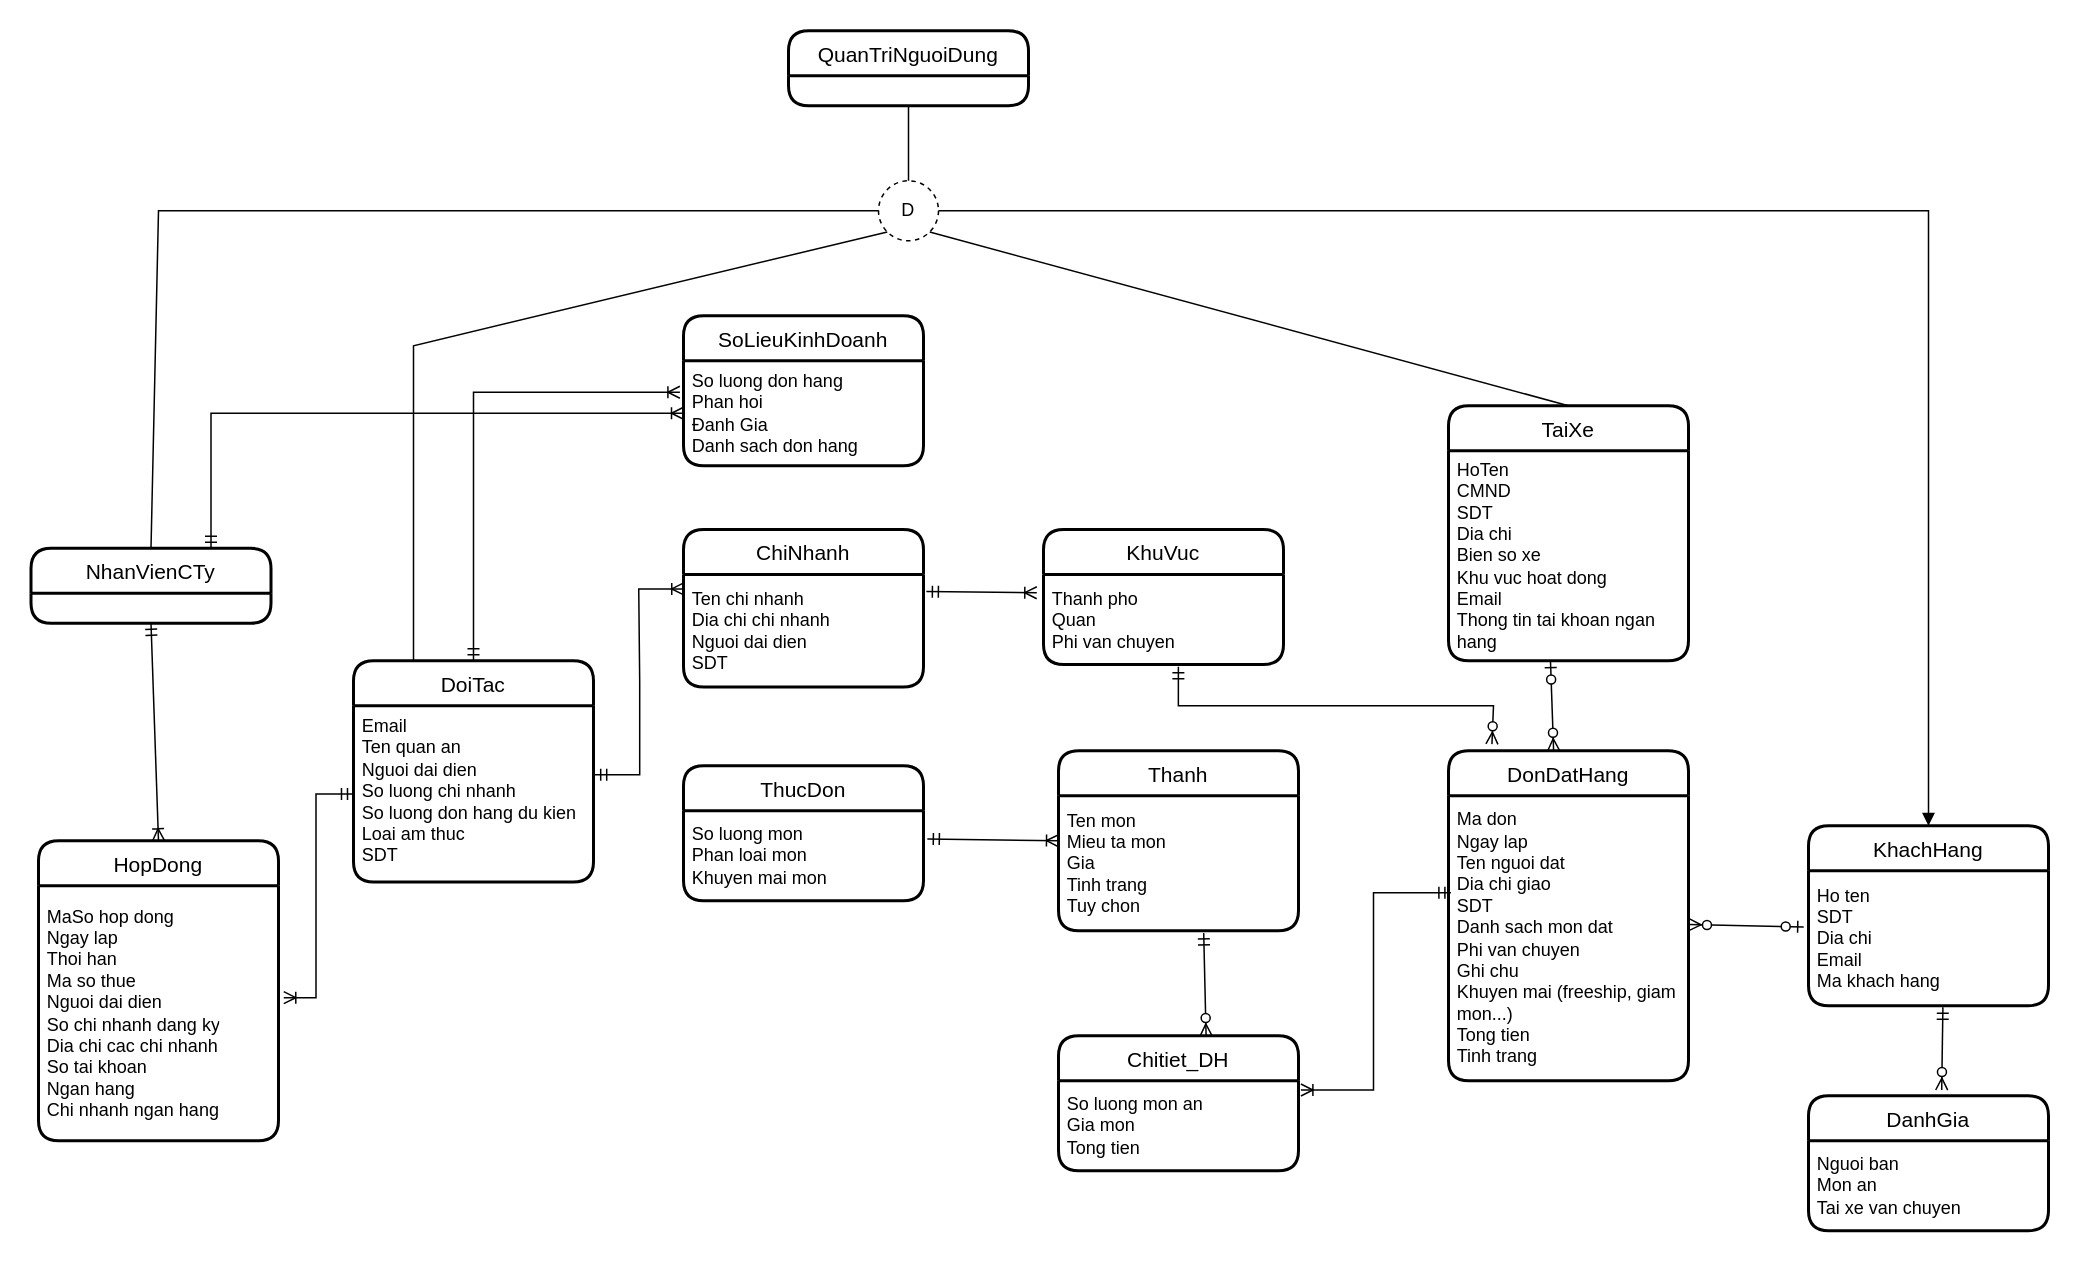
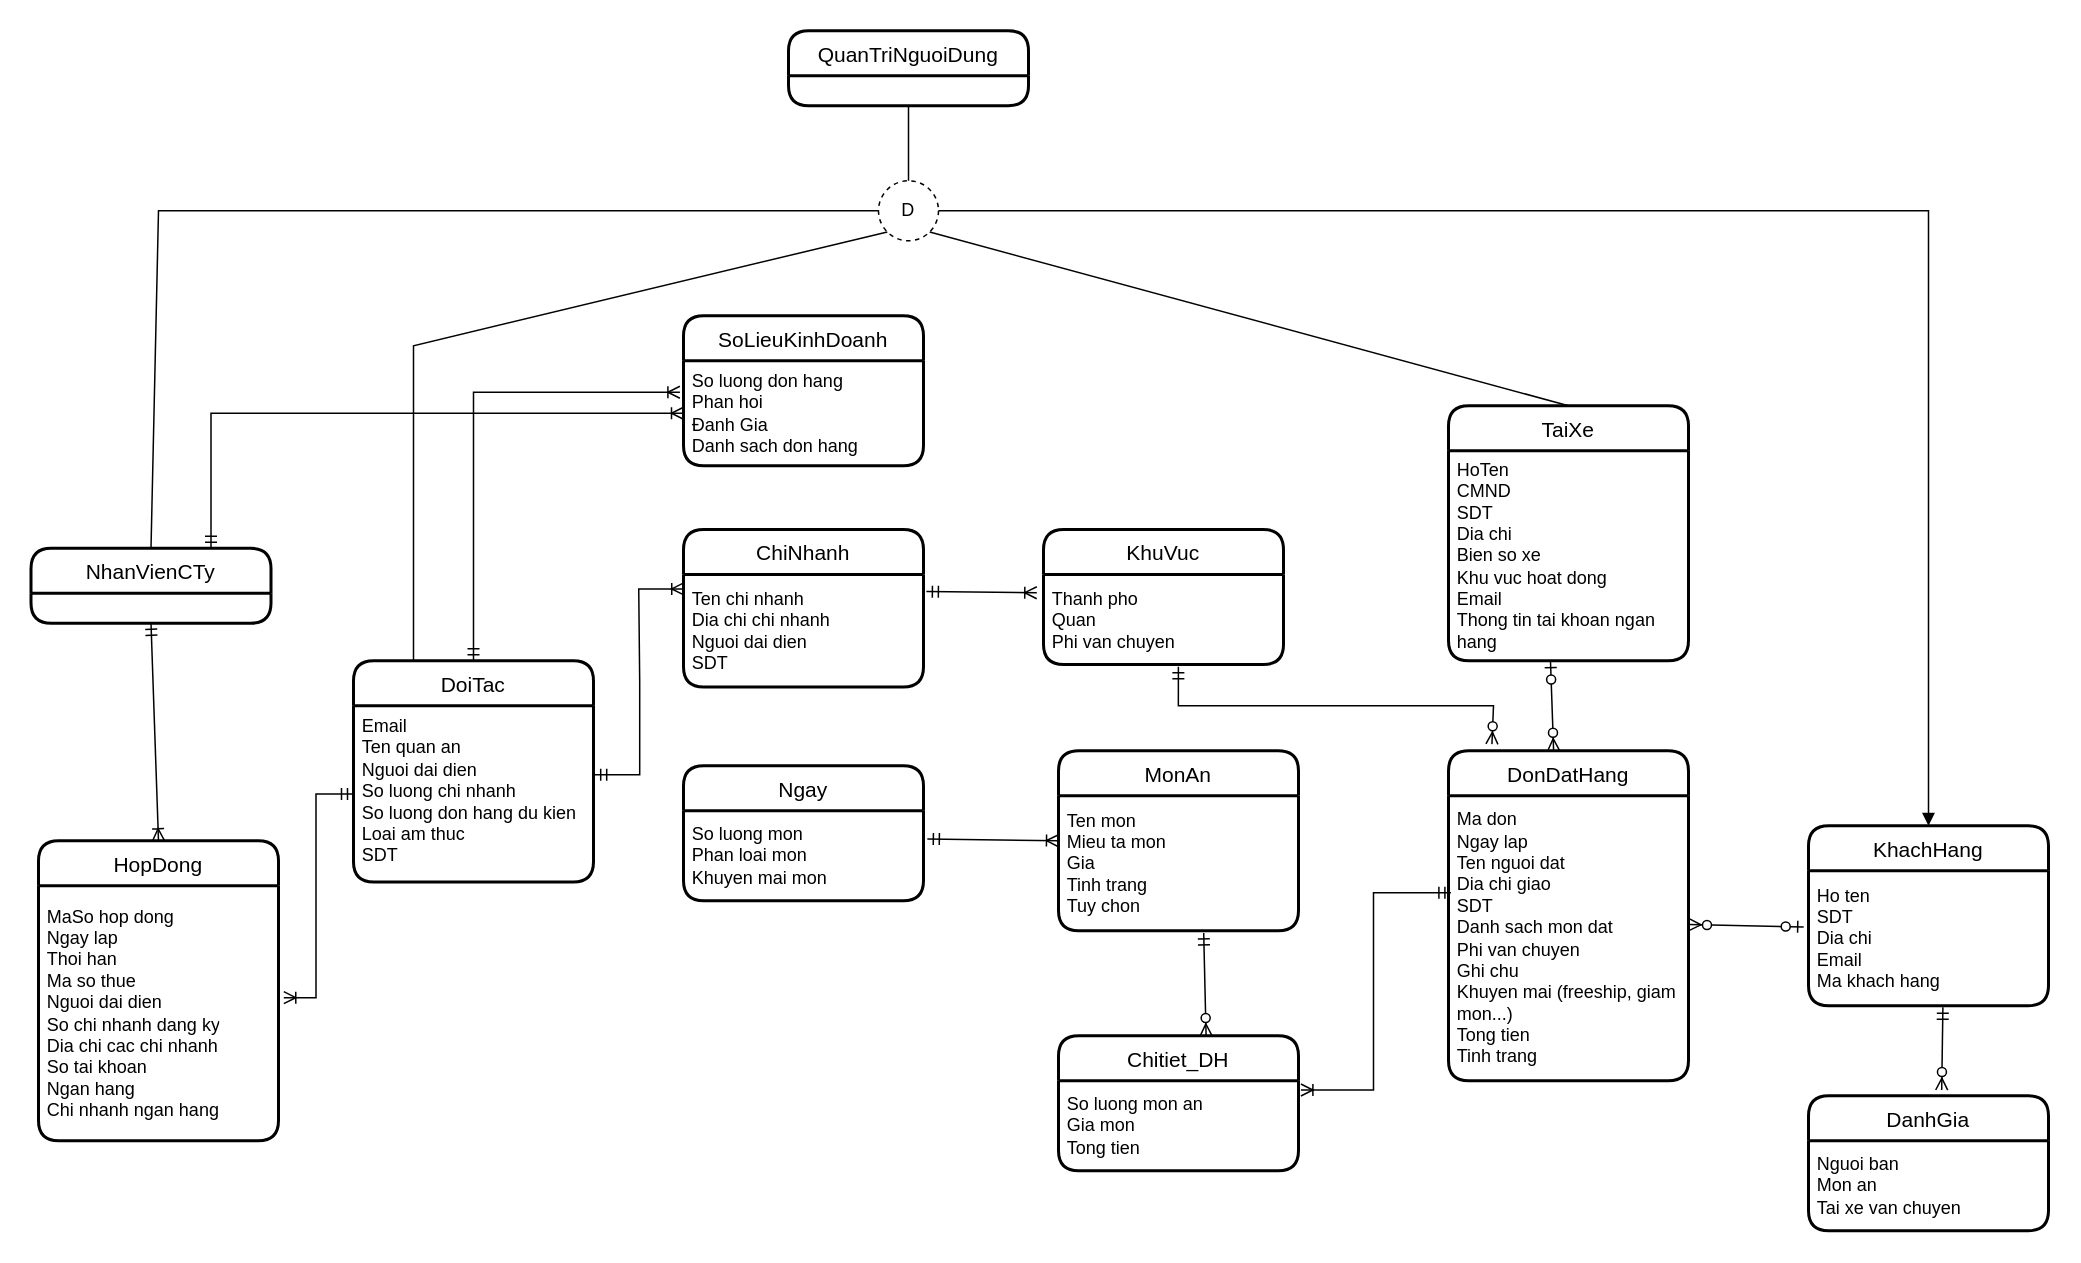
node "Thanh": label "Thanh" -> "MonAn"
node "ThucDon": label "ThucDon" -> "Ngay"
